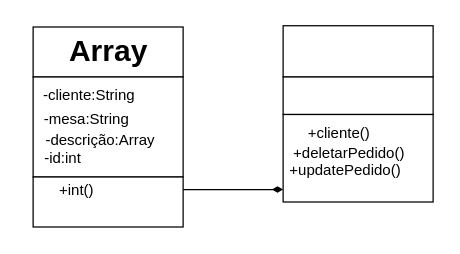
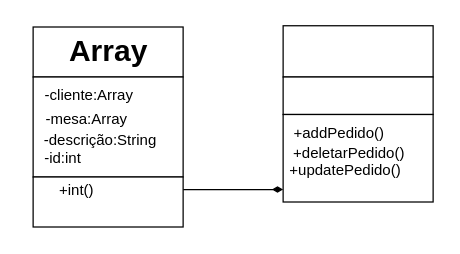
node "-cliente:String": label "-cliente:String" -> "-cliente:Array"
node "-mesa:String": label "-mesa:String" -> "-mesa:Array"
node "+cliente()": label "+cliente()" -> "+addPedido()"
node "-descrição:Array": label "-descrição:Array" -> "-descrição:String"
